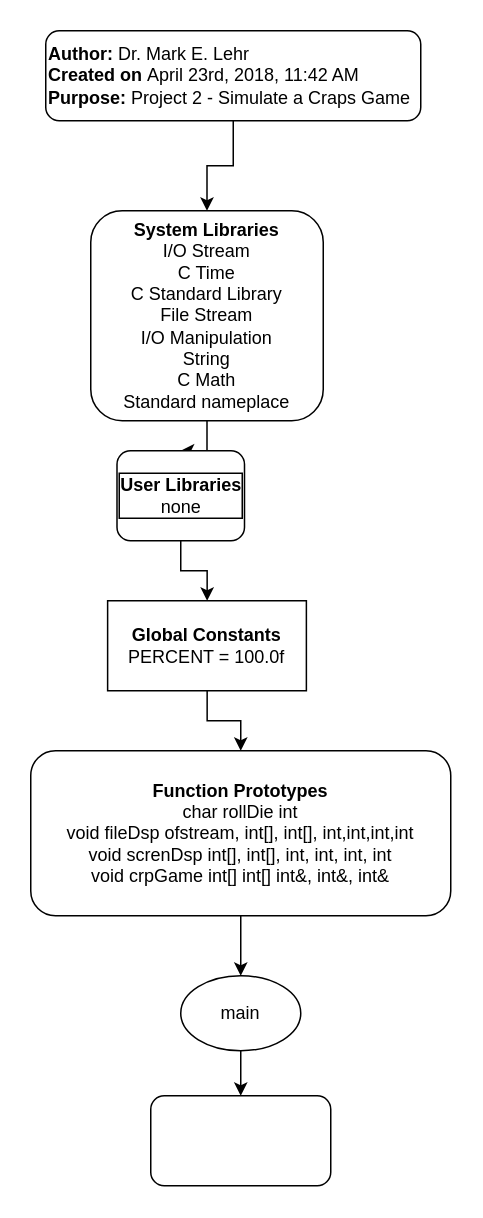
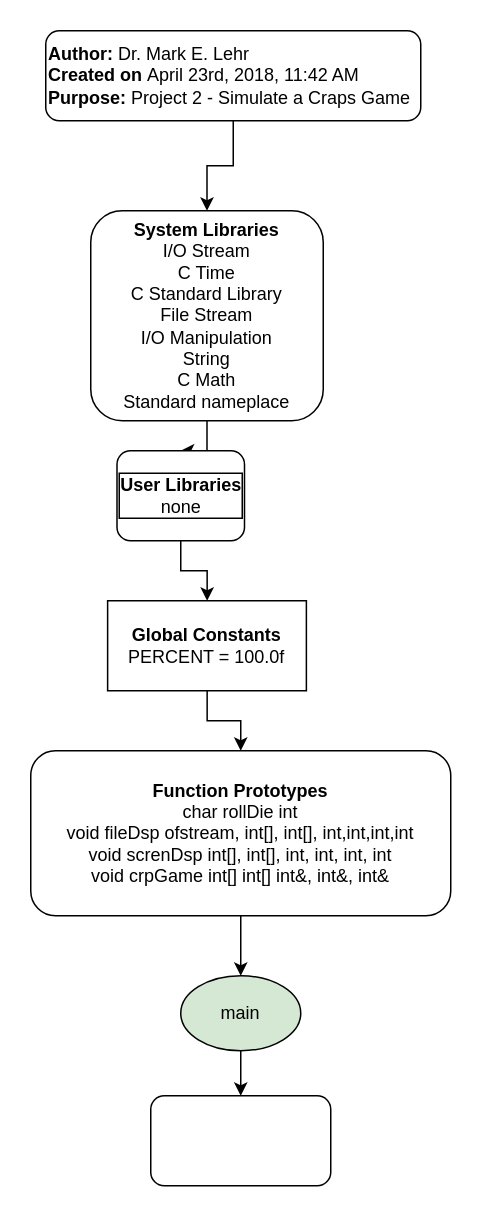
node "main": fillcolor #ffffff -> #d5e8d4
